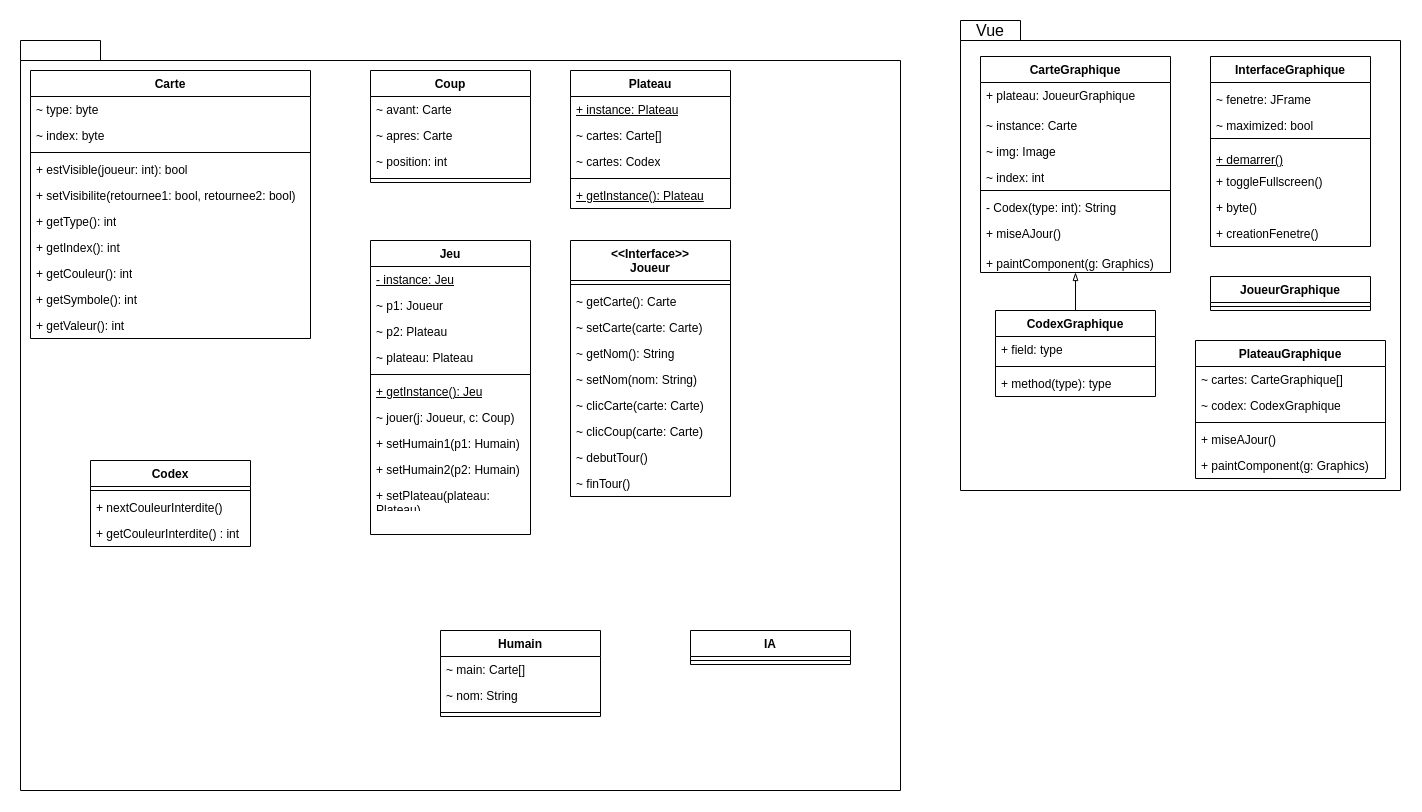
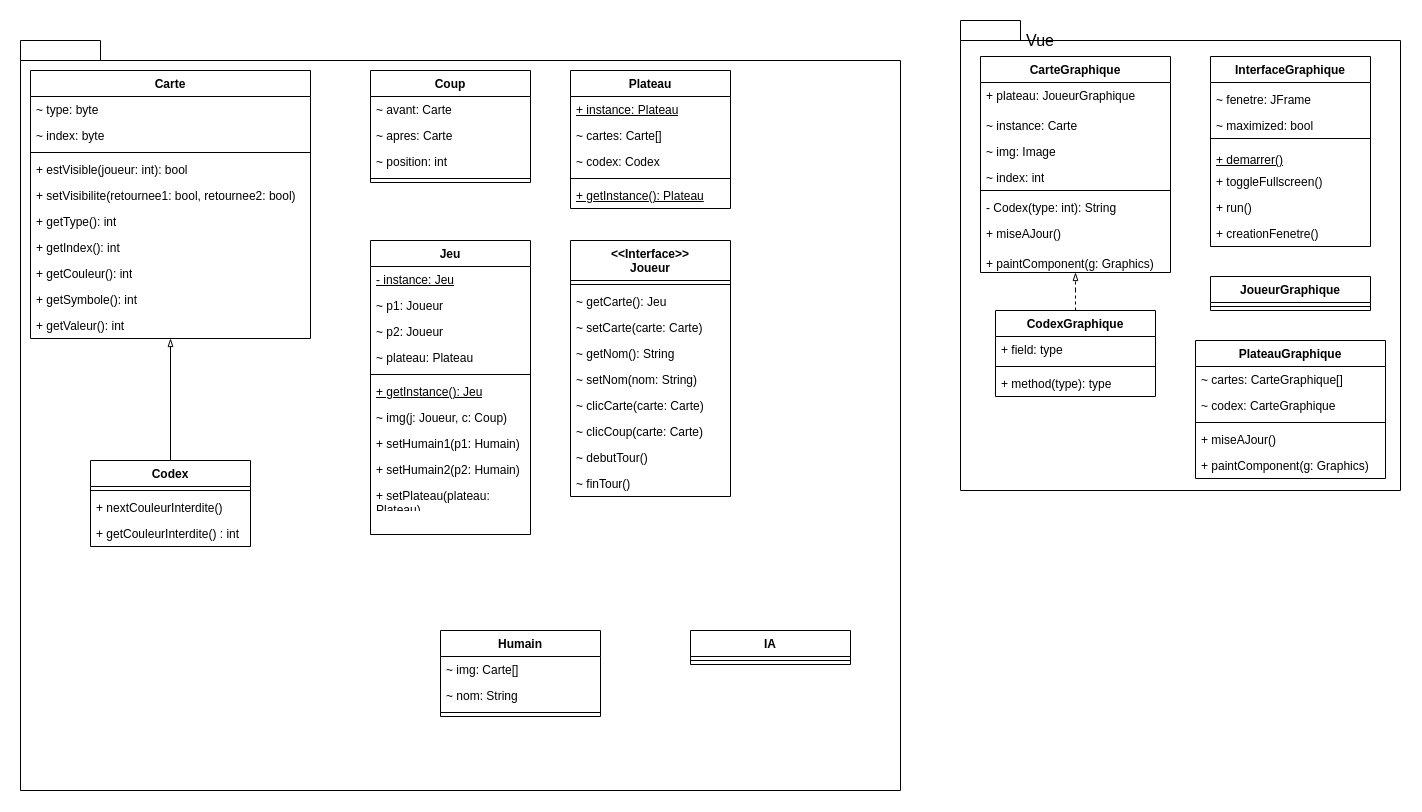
node "Vue": moved (991, 31) -> (1041, 41)
node "~ cartes: Codex": label "~ cartes: Codex" -> "~ codex: Codex"
node "+ byte()": label "+ byte()" -> "+ run()"
edge "CodexGraphique" -> "CarteGraphique": style solid -> dashed
node "~ getCarte(): Carte": label "~ getCarte(): Carte" -> "~ getCarte(): Jeu"
node "~ p2: Plateau": label "~ p2: Plateau" -> "~ p2: Joueur"
edge "Codex" -> "Carte": added
node "~ codex: CodexGraphique": label "~ codex: CodexGraphique" -> "~ codex: CarteGraphique"
node "~ jouer(j: Joueur, c: Coup)": label "~ jouer(j: Joueur, c: Coup)" -> "~ img(j: Joueur, c: Coup)"
node "~ main: Carte[]": label "~ main: Carte[]" -> "~ img: Carte[]"
